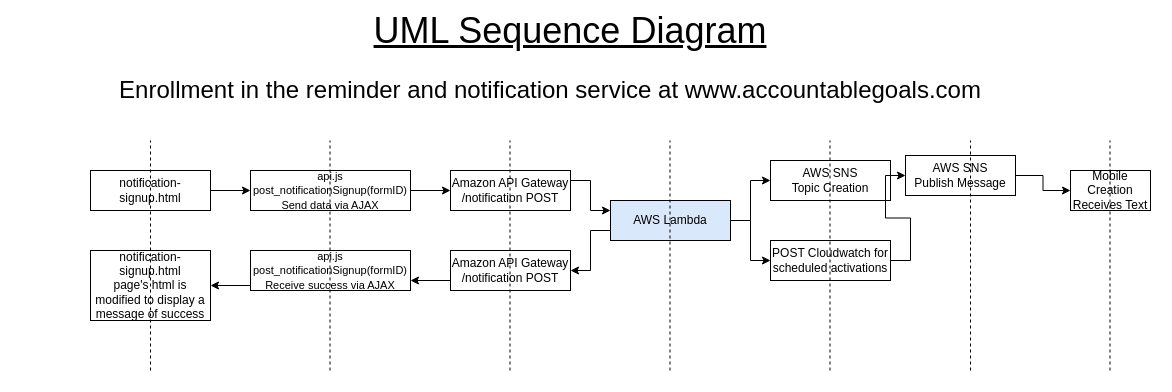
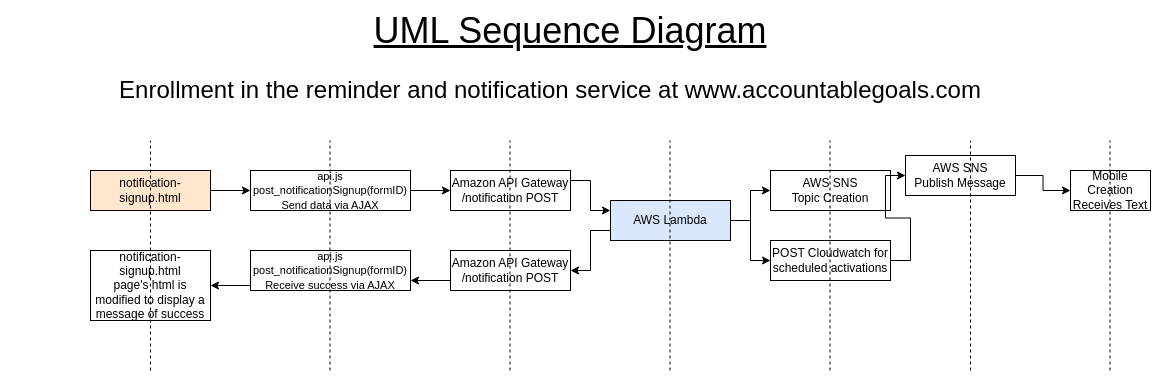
node "AWS SNS Topic Creation": moved (831, 181) -> (831, 191)
node "notification-signup.html": fillcolor #ffffff -> #ffe6cc
